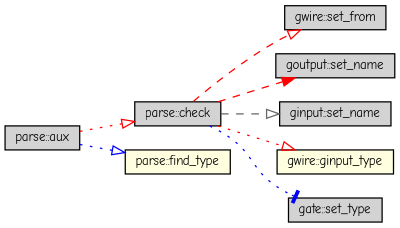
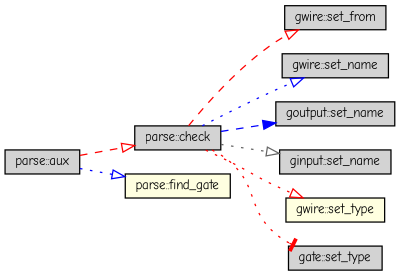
node "gwire::set_name": added
edge "parse::check" -> "goutput::set_name": color red -> blue
edge "parse::check" -> "ginput::set_name": style dashed -> dotted
edge "parse::aux" -> "parse::check": style dotted -> dashed
edge "parse::check" -> "gate::set_type": color blue -> red
node "parse::find_type": label "parse::find_type" -> "parse::find_gate"
node "gwire::ginput_type": label "gwire::ginput_type" -> "gwire::set_type"
